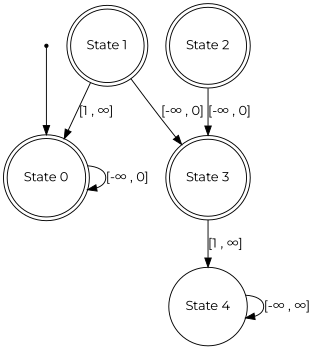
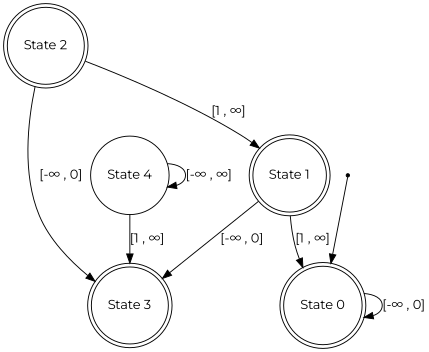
edge "State 2" -> "State 1": added, label "[1 , ∞]"
edge "State 3" -> "State 4": reversed
